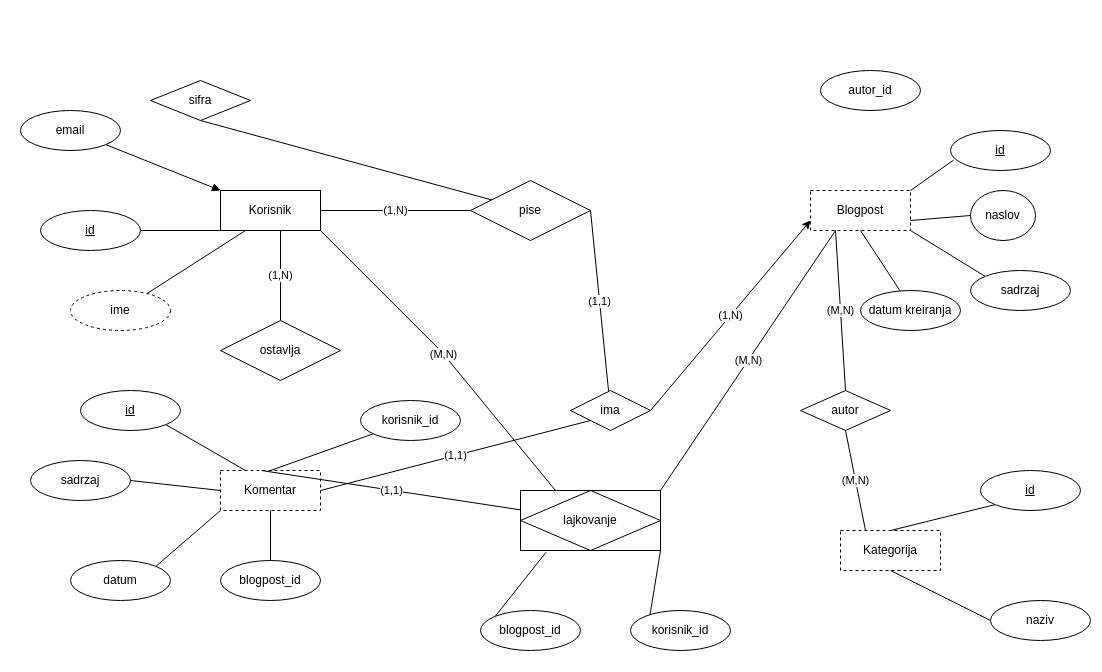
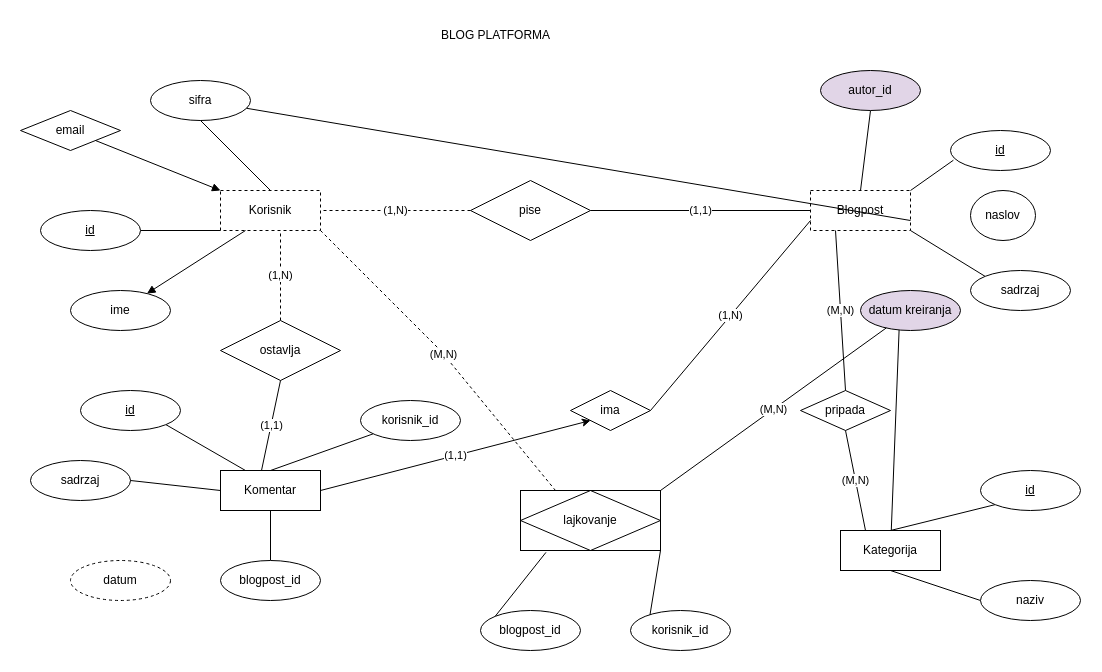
node "BLOG PLATFORMA": added
node "autor_id": fillcolor #ffffff -> #e1d5e7
node "sifra": shape diamond -> ellipse
node "email": shape ellipse -> diamond
edge "autor_id" -- "Blogpost": added
edge "sifra" -- "pise": now "sifra" -- "Korisnik"
node "Korisnik": style solid -> dashed
edge "Korisnik" -- "pise": style solid -> dashed
edge "Blogpost" -- "naslov": now "Blogpost" -- "sifra"
edge "ima" -> "Blogpost": arrowhead classic -> none
edge "Korisnik" -- "ostavlja": style solid -> dashed
edge "Blogpost" -- "datum kreiranja": now "Kategorija" -- "datum kreiranja"
edge "Korisnik" -- "ime": arrowhead none -> block
edge "pise" -- "ima": now "pise" -- "Blogpost"
node "ime": style dashed -> solid
node "datum kreiranja": fillcolor #ffffff -> #e1d5e7
edge "Blogpost" -- "lajkovanje": now "datum kreiranja" -- "lajkovanje"
node "autor": label "autor" -> "pripada"
edge "ima" -- "Komentar": arrowhead none -> classic
edge "Korisnik" -- "lajkovanje": style solid -> dashed
node "Komentar": style dashed -> solid
edge "Komentar" -- "lajkovanje": now "Komentar" -- "ostavlja"
edge "Komentar" -- "datum": removed
node "Kategorija": style dashed -> solid
node "datum": style solid -> dashed
node "naziv": moved (1041, 621) -> (1031, 601)
